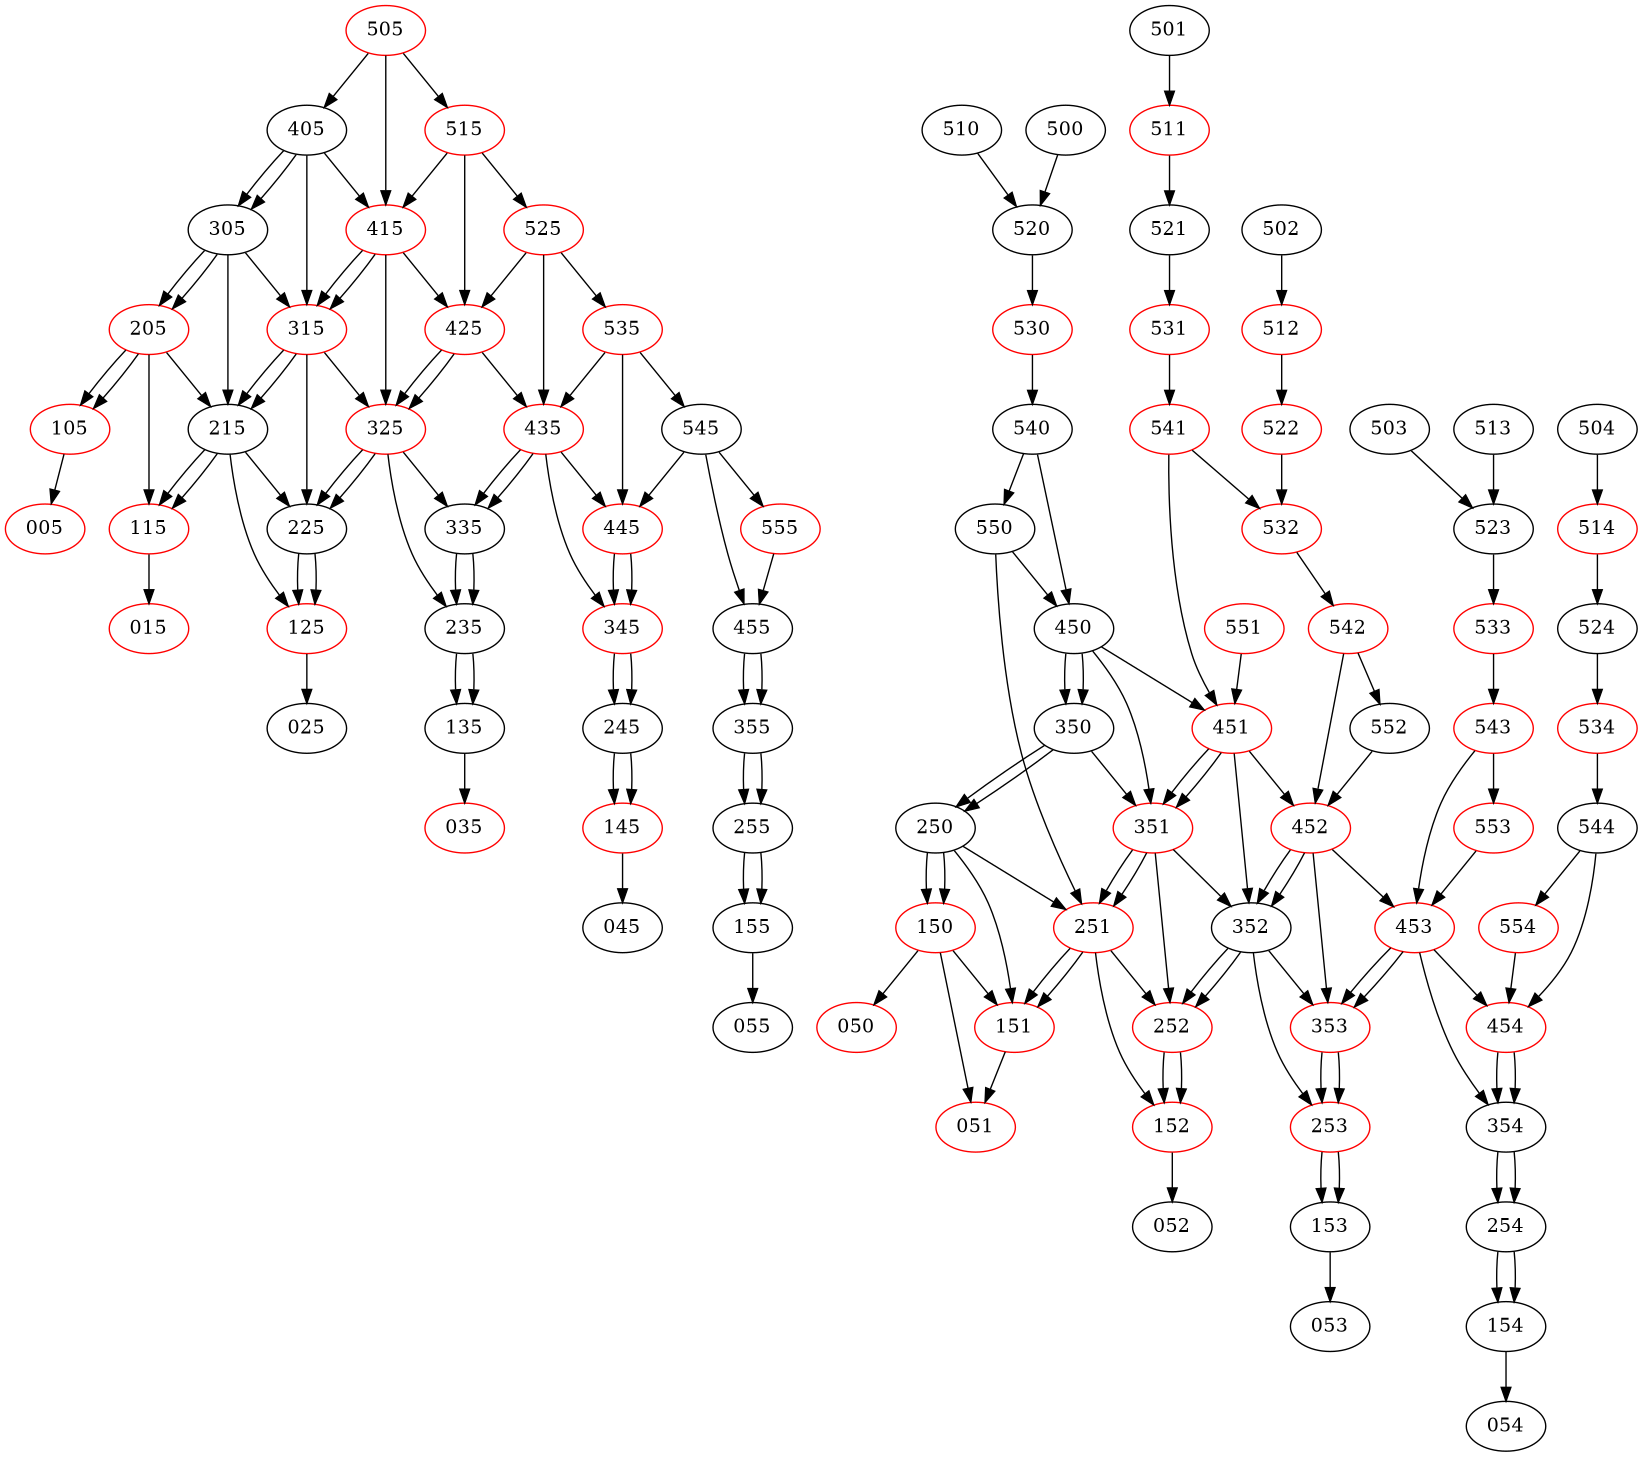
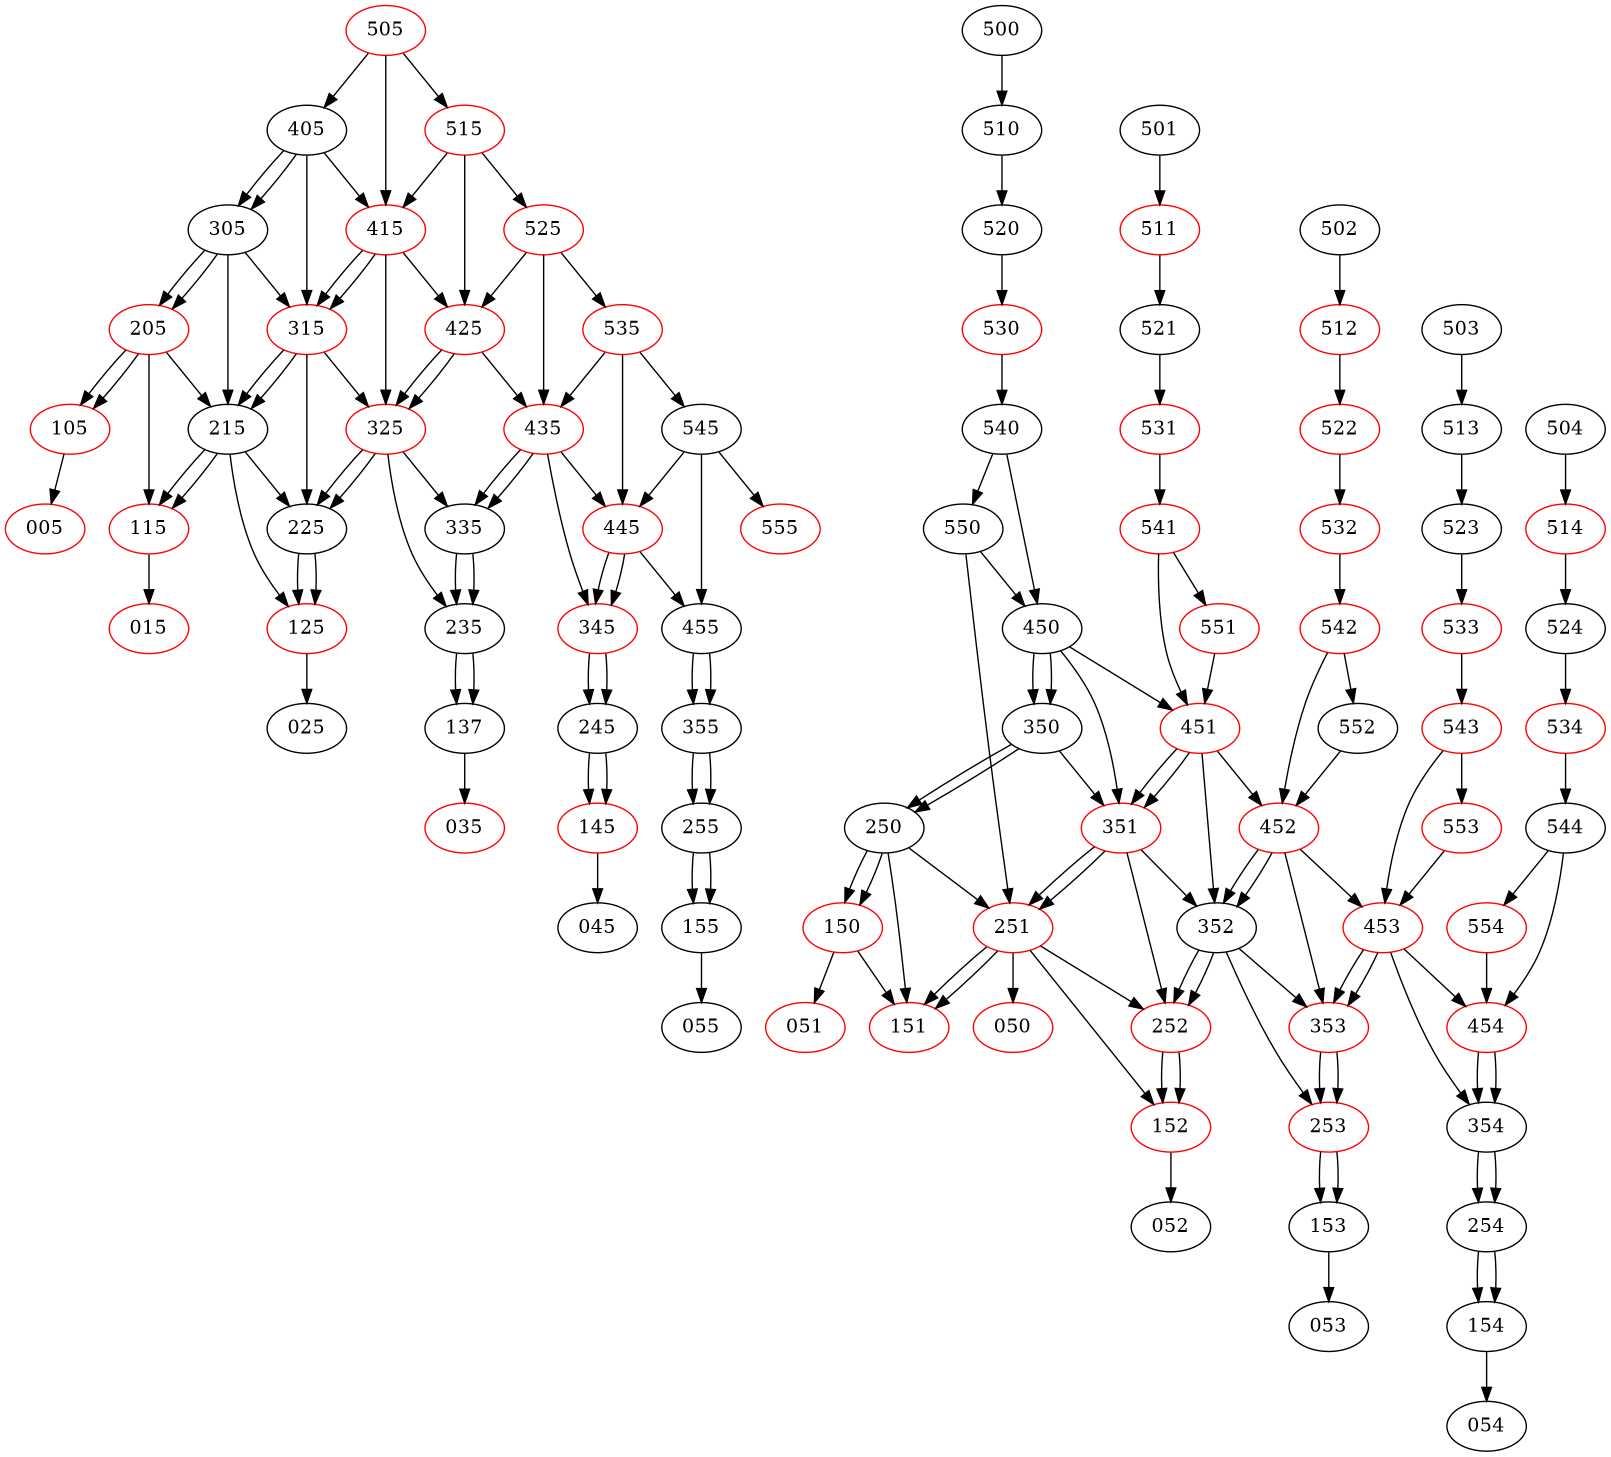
edge "500" -> "520": now "500" -> "510"
edge "503" -> "523": now "503" -> "513"
edge "541" -> "532": now "541" -> "551"
edge "555" -> "455": now "445" -> "455"
node "135": label "135" -> "137"
edge "150" -> "050": now "251" -> "050"
edge "151" -> "051": removed
